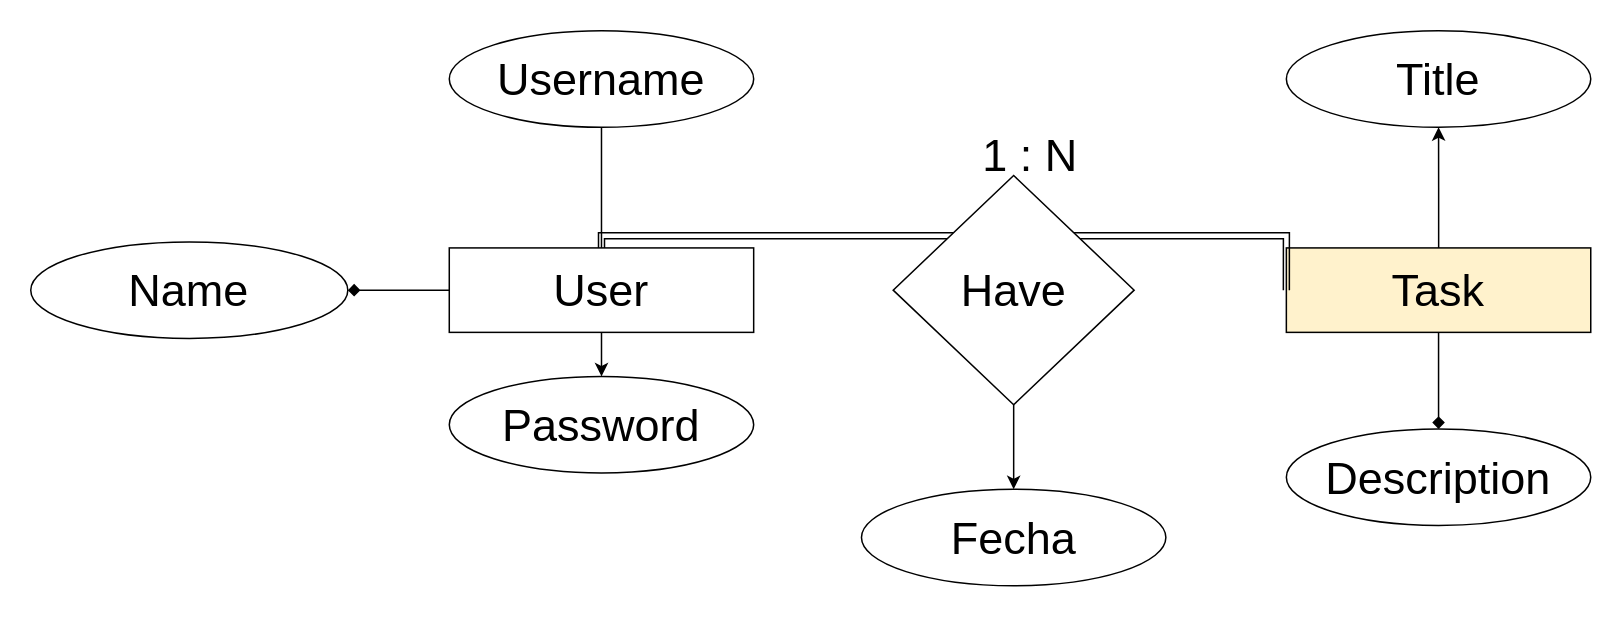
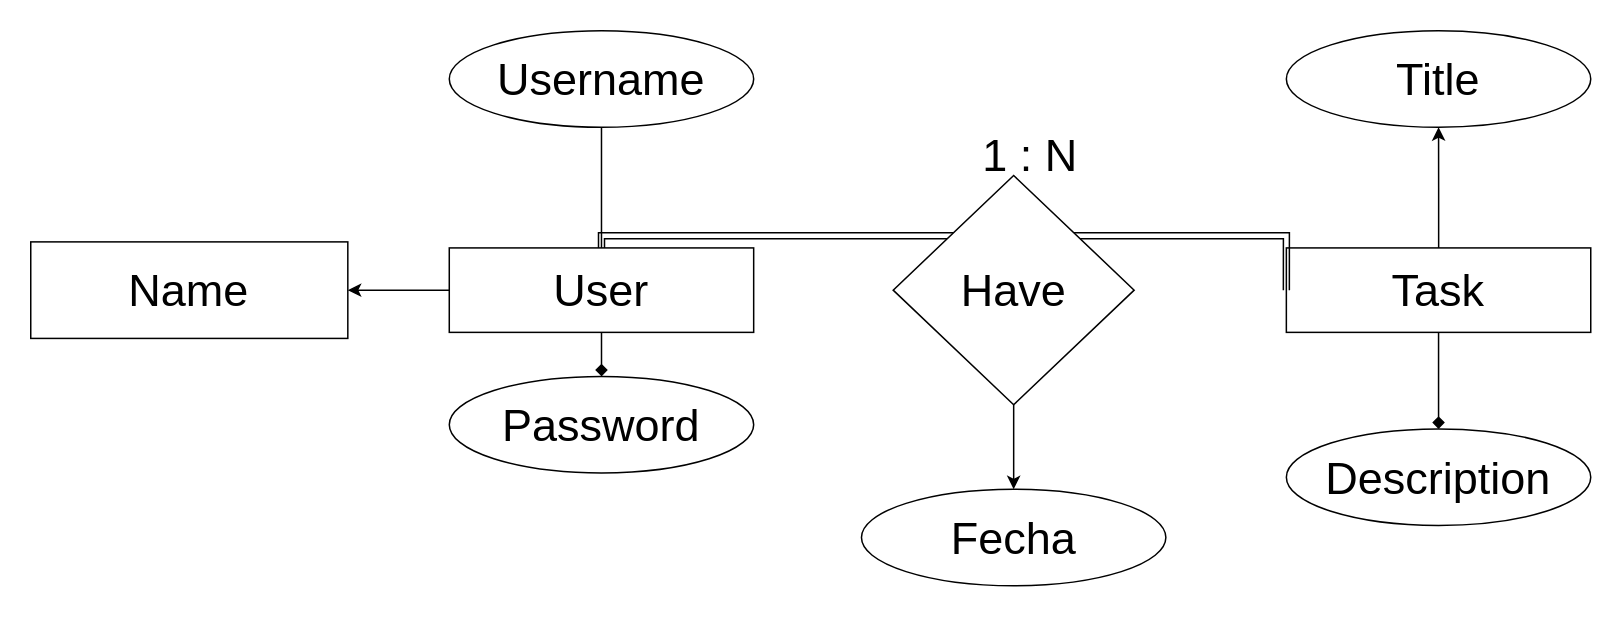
node "Name": shape ellipse -> rectangle
edge "User" -> "Name": arrowhead diamond -> classic
node "Task": fillcolor #fff2cc -> #ffffff
edge "User" -> "Password": arrowhead classic -> diamond
